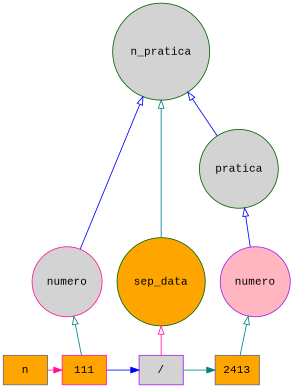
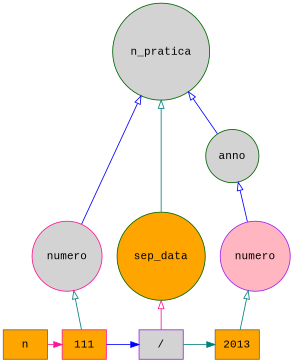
node "pratica": label "pratica" -> "anno"
node "2413": label "2413" -> "2013"
